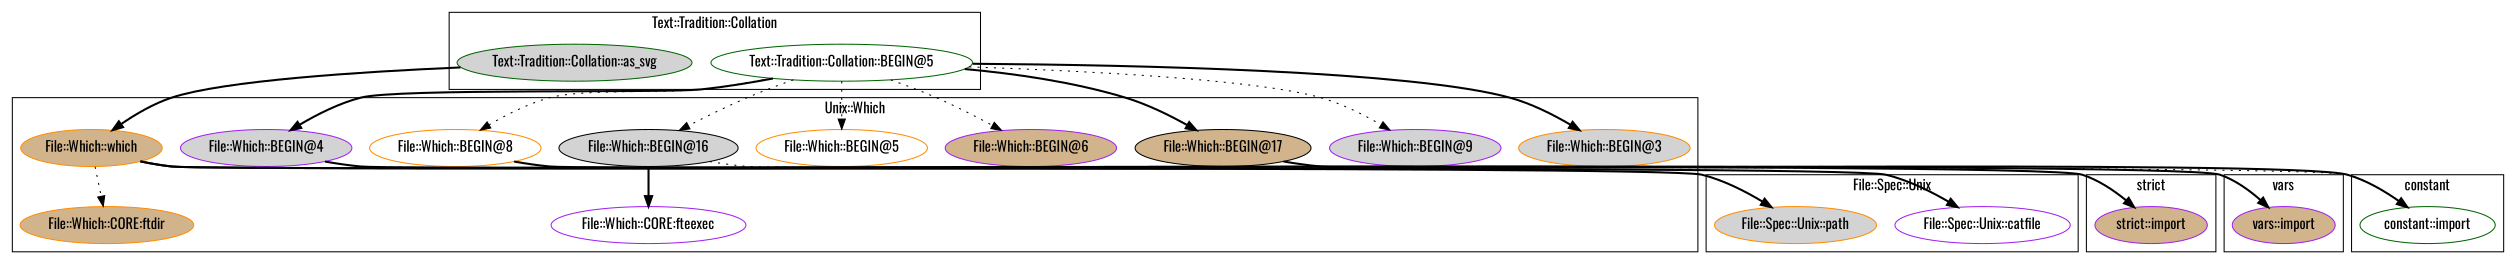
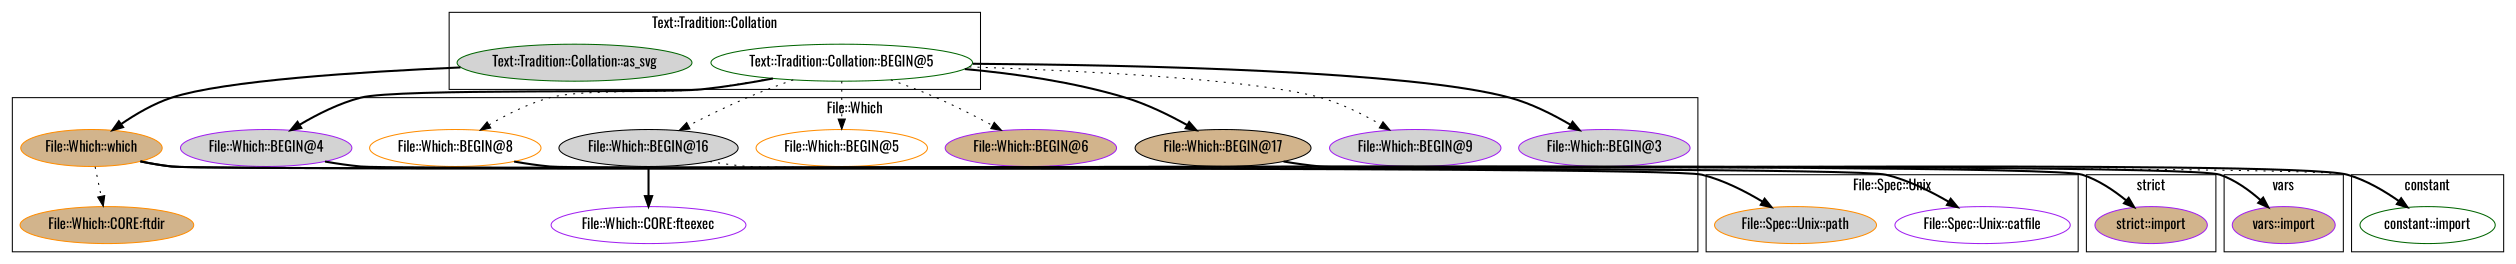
cluster "Unix::Which": label "Unix::Which" -> "File::Which"
node "File::Which::BEGIN@3": color darkorange -> purple
